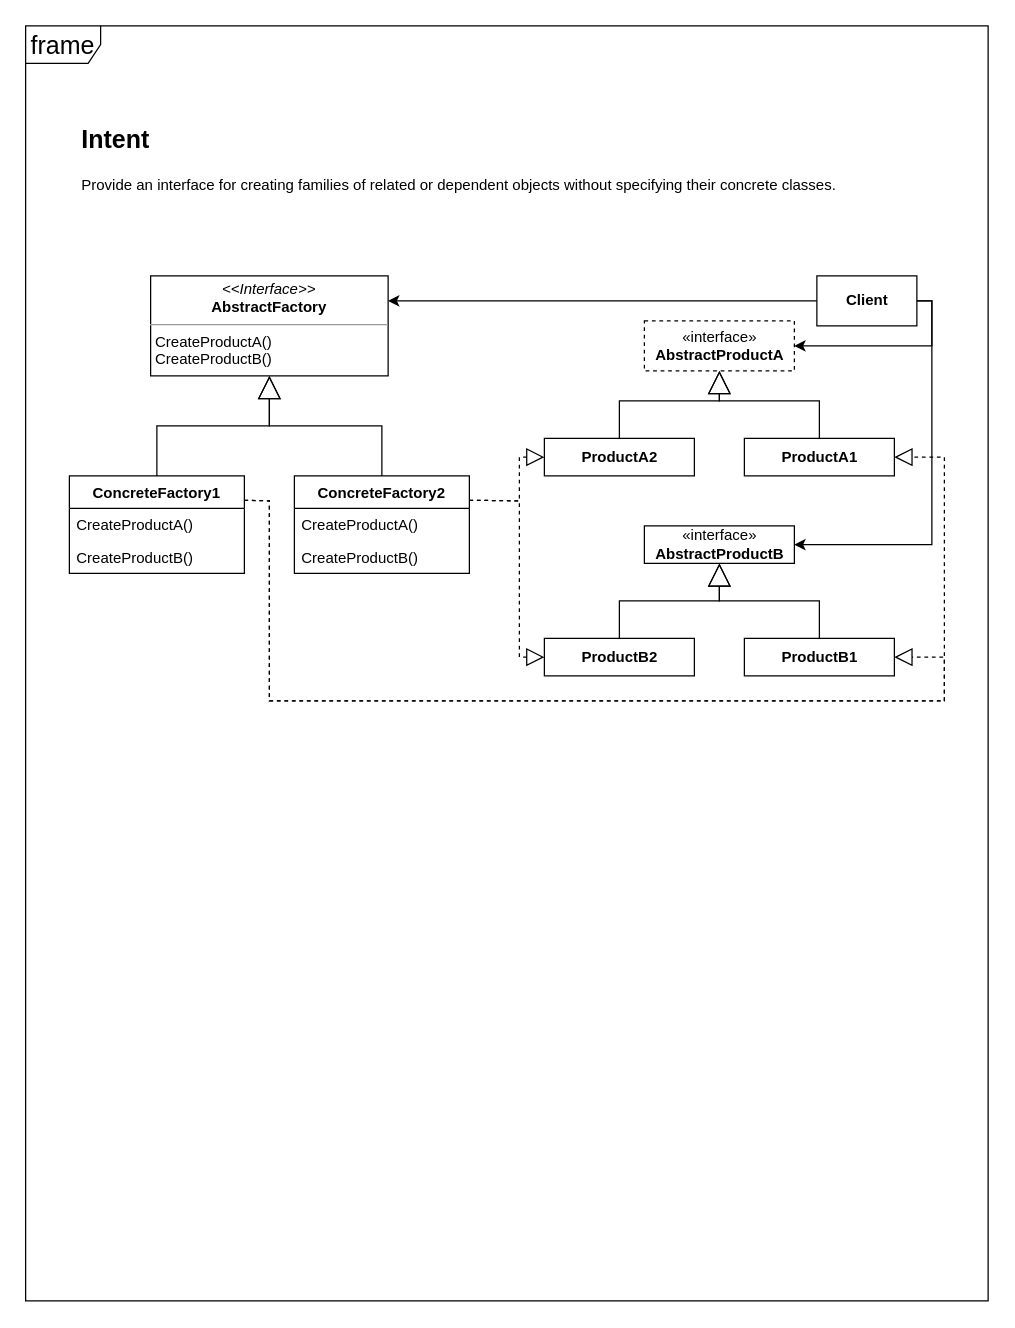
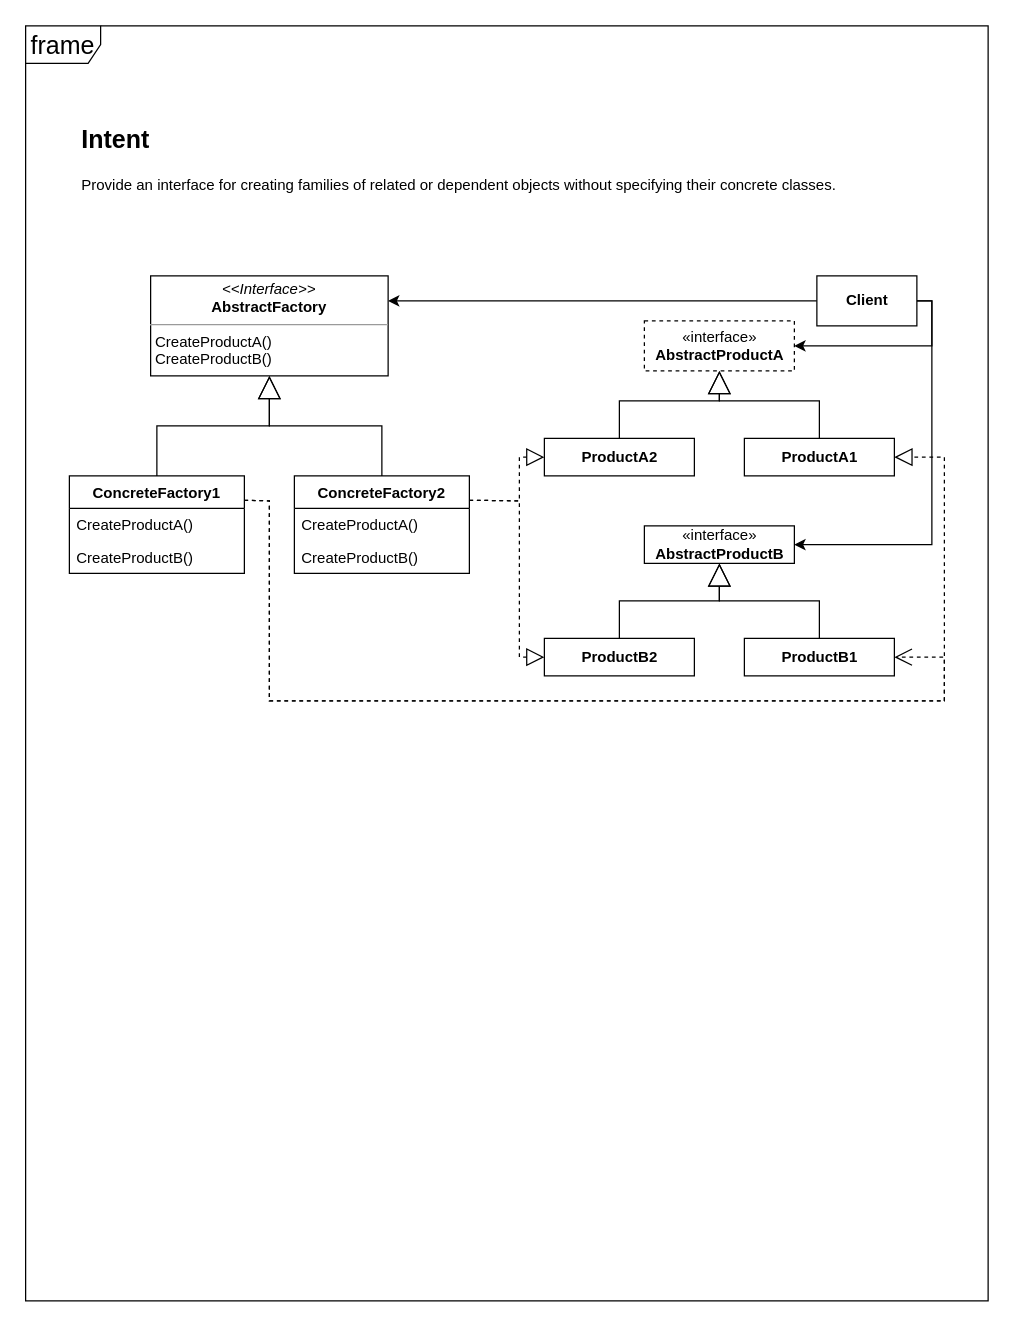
edge "ConcreteFactory1" -> "ProductB1": arrowhead block -> open
